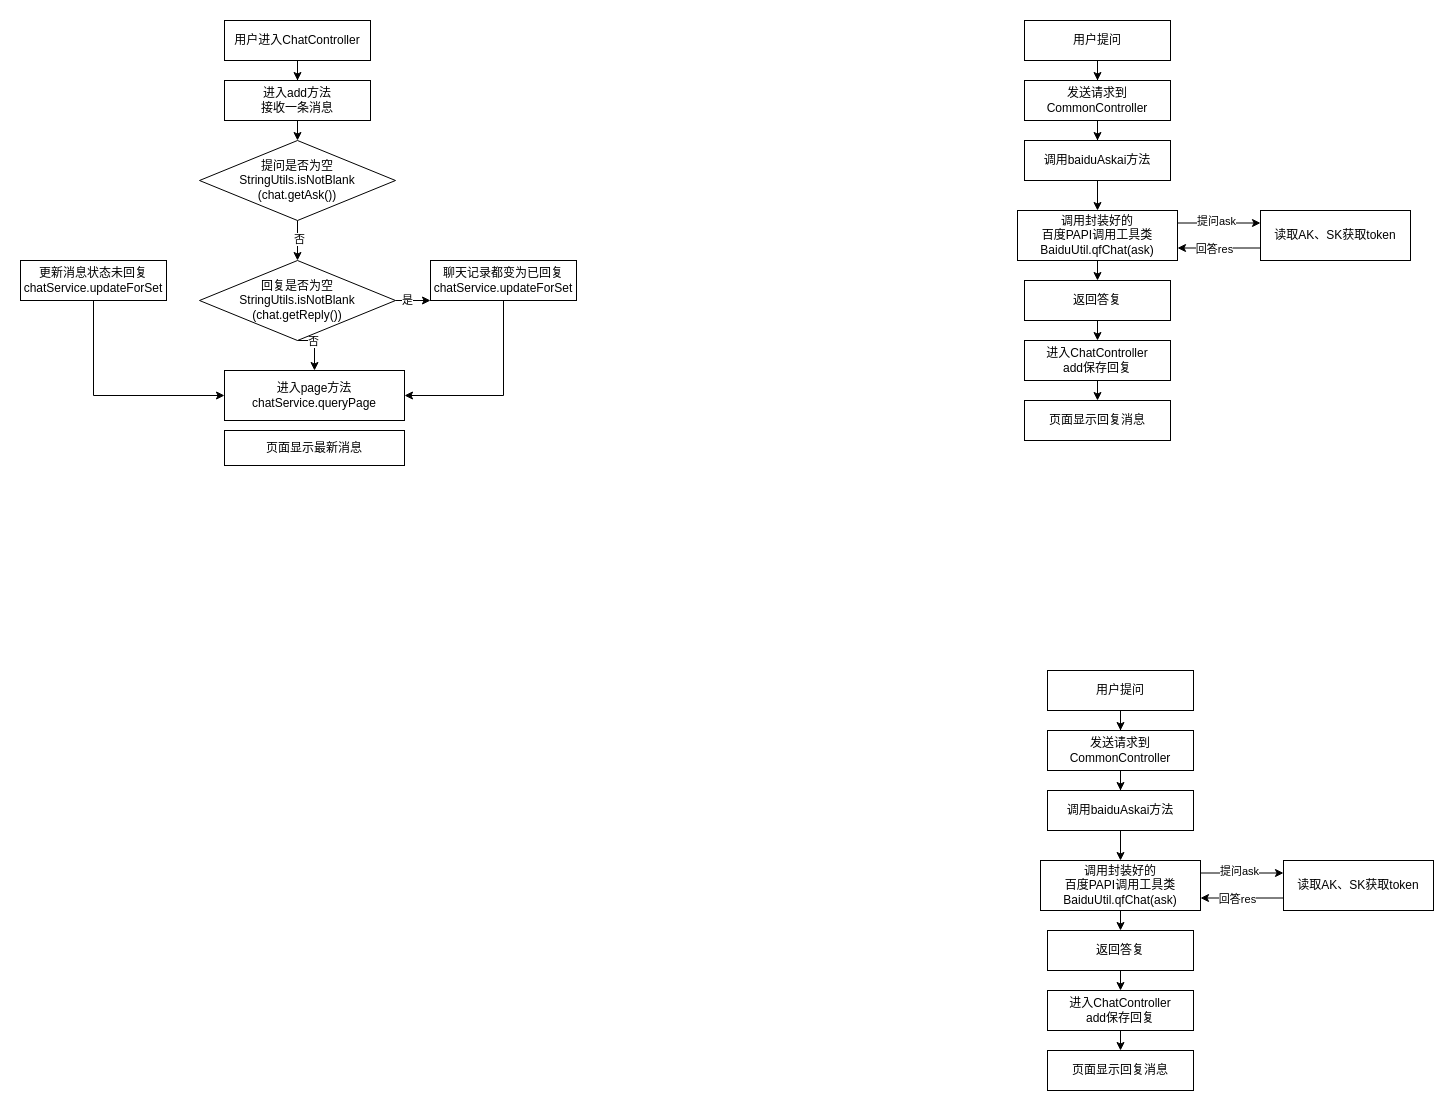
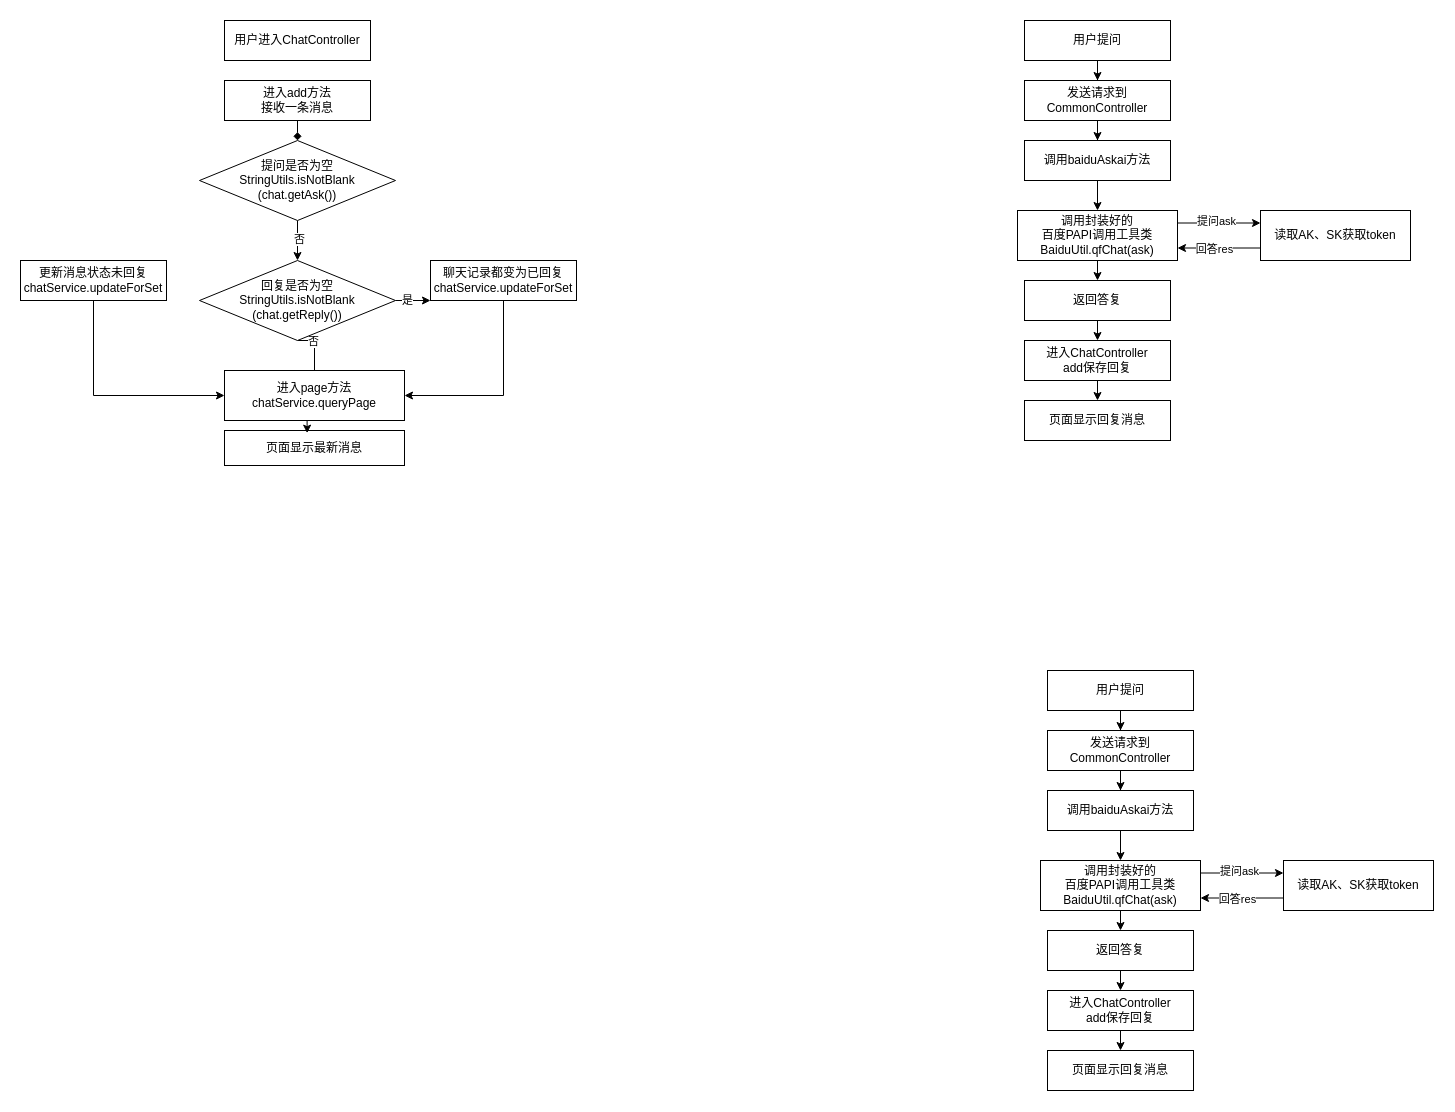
edge "用户进入ChatController" -> "进入add方法 接收一条消息": removed
edge "进入add方法 接收一条消息" -> "提问是否为空 StringUtils.isNotBlank (chat.getAsk())": arrowhead classic -> diamond
edge "回复是否为空 StringUtils.isNotBlank (chat.getReply())" -> "进入page方法 chatService.queryPage": arrowhead classic -> none
edge "进入page方法 chatService.queryPage" -> "页面显示最新消息": added
